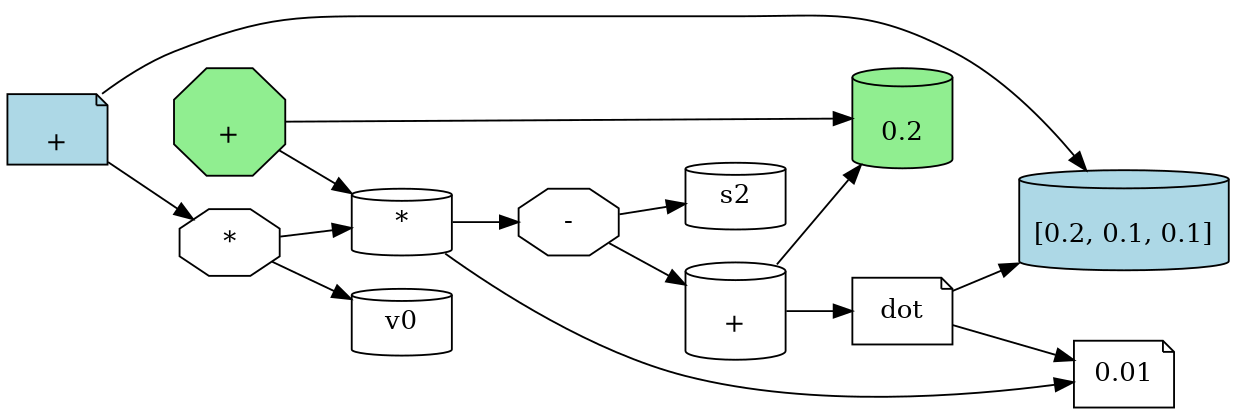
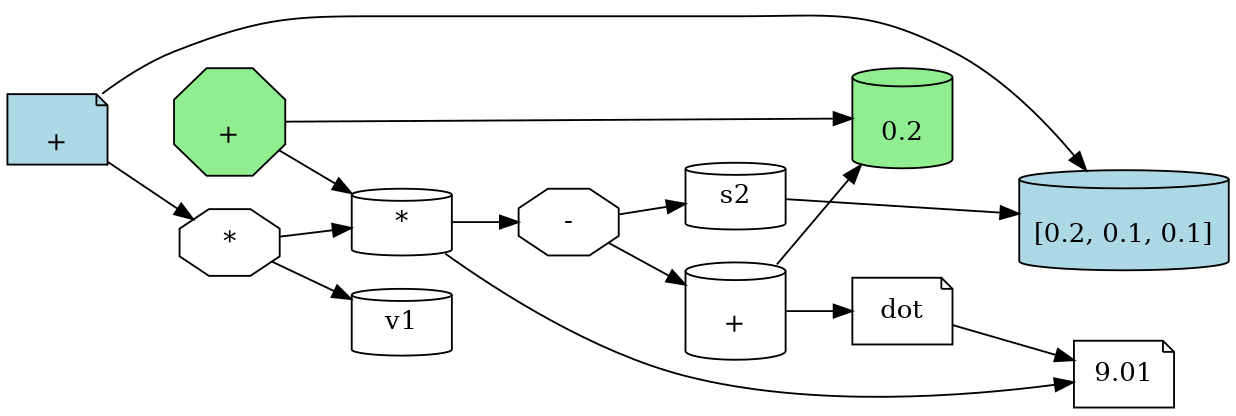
edge "dot" -> "[0.2, 0.1, 0.1]": now "s2" -> "[0.2, 0.1, 0.1]"
node "v0": label "v0" -> "v1"
node "0.01": label "0.01" -> "9.01"
